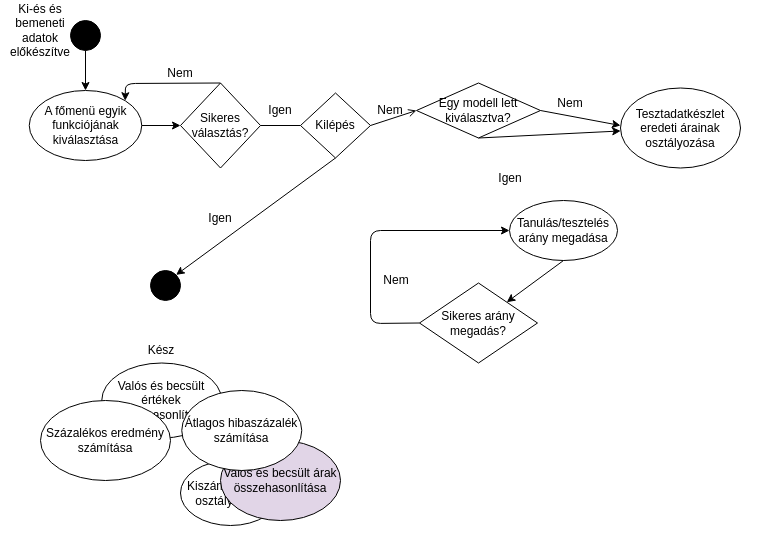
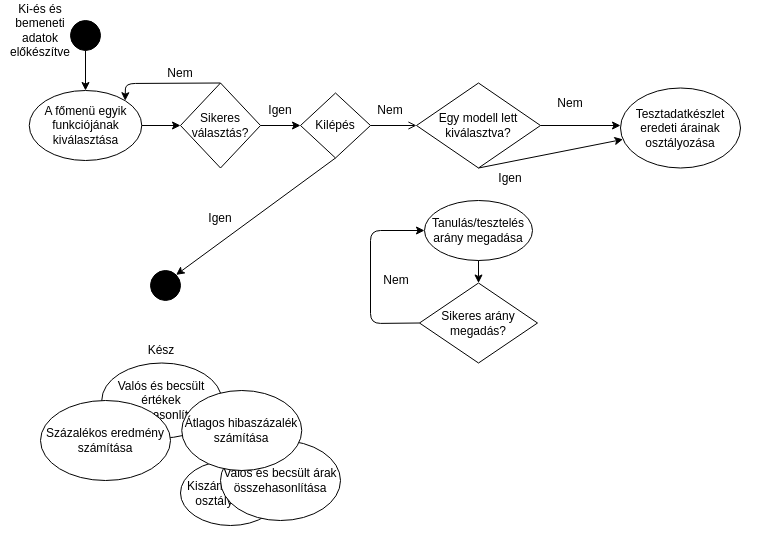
node "Egy modell lett kiválasztva?": size 124x55 -> 124x85
edge "Sikeres választás?" -- "Kilépés": arrowhead none -> classic
node "Tanulás/tesztelés arány megadása": moved (564, 231) -> (479, 231)
node "Valós és becsült árak összehasonlítása": fillcolor #e1d5e7 -> #ffffff
